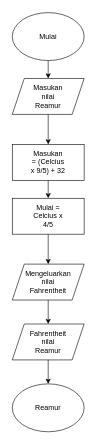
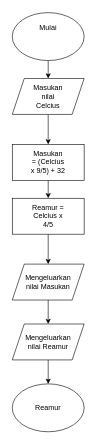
node "Mulai": moved (48, 36) -> (48, 27)
node "Masukan nilai Reamur": label "Masukan nilai Reamur" -> "Masukan nilai Celcius"
node "Mulai = Celcius x 4/5": label "Mulai = Celcius x 4/5" -> "Reamur = Celcius x 4/5"
node "Mengeluarkan nilai Fahrentheit": label "Mengeluarkan nilai Fahrentheit" -> "Mengeluarkan nilai Masukan"
node "Fahrentheit nilai Reamur": label "Fahrentheit nilai Reamur" -> "Mengeluarkan nilai Reamur"
